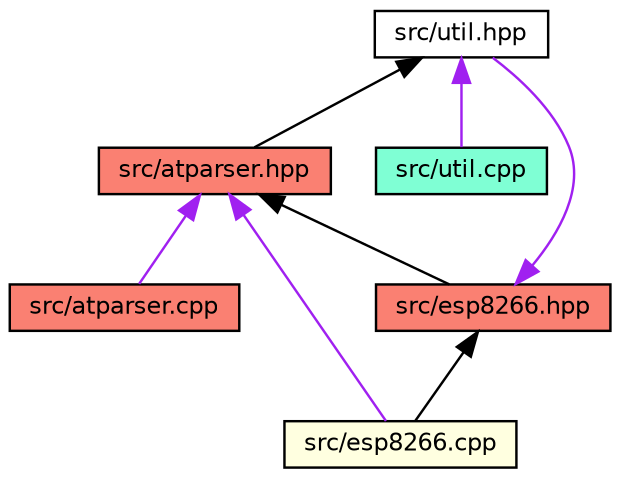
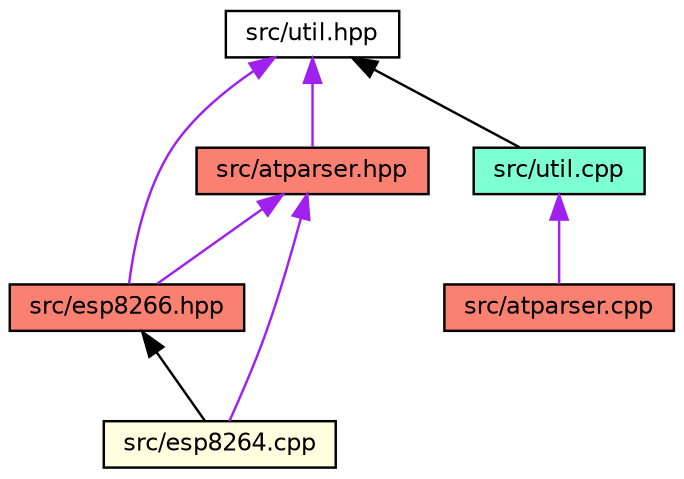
edge "src/atparser.hpp" -> "src/util.hpp": color black -> purple
edge "src/util.cpp" -> "src/util.hpp": color purple -> black
edge "src/util.hpp" -> "src/esp8266.hpp": reversed
edge "src/esp8266.hpp" -> "src/atparser.hpp": color black -> purple
edge "src/atparser.cpp" -> "src/atparser.hpp": now "src/atparser.cpp" -> "src/util.cpp"
node "src/esp8266.cpp": label "src/esp8266.cpp" -> "src/esp8264.cpp"
